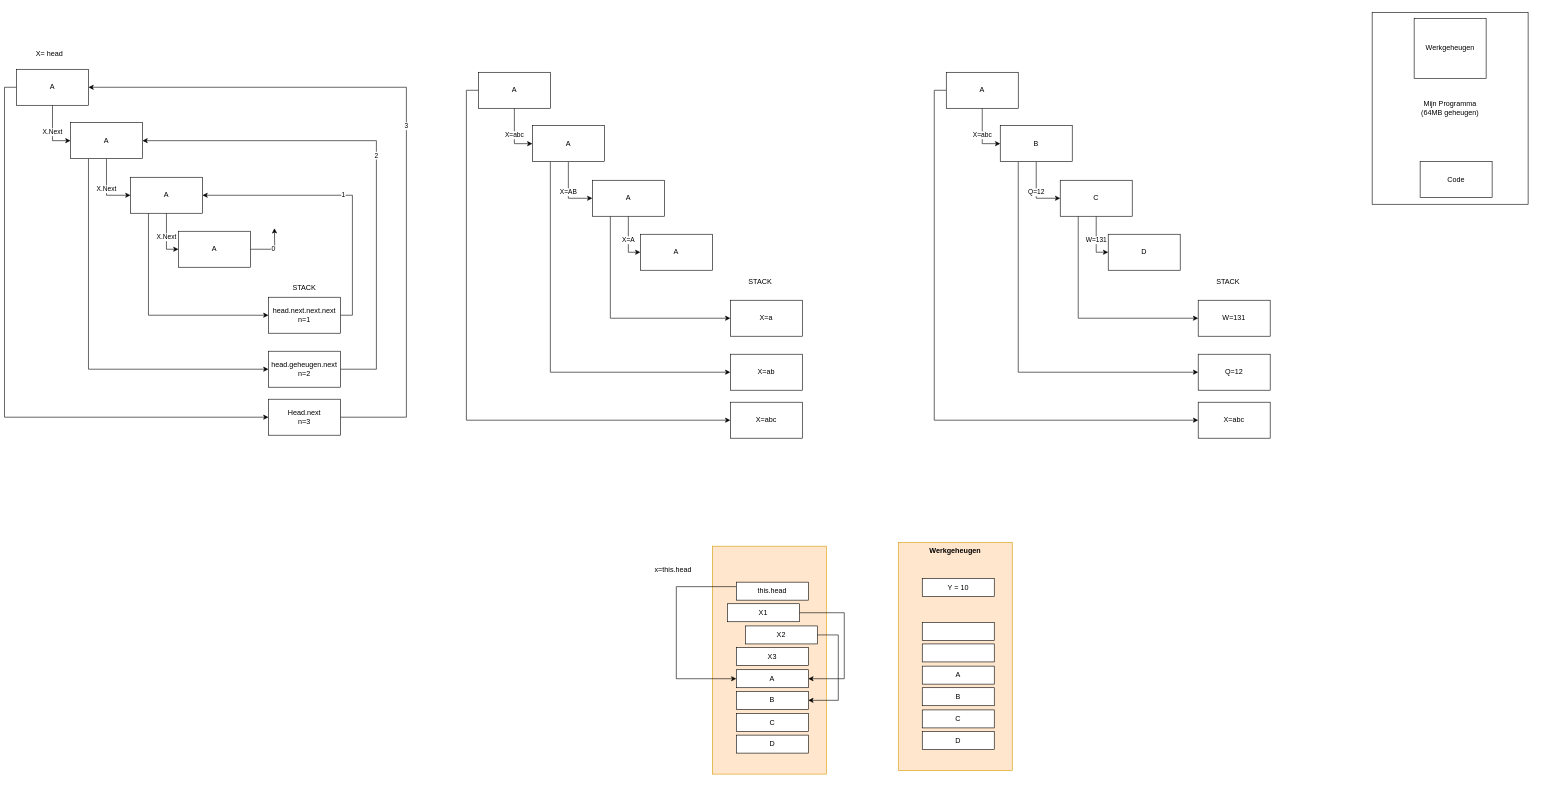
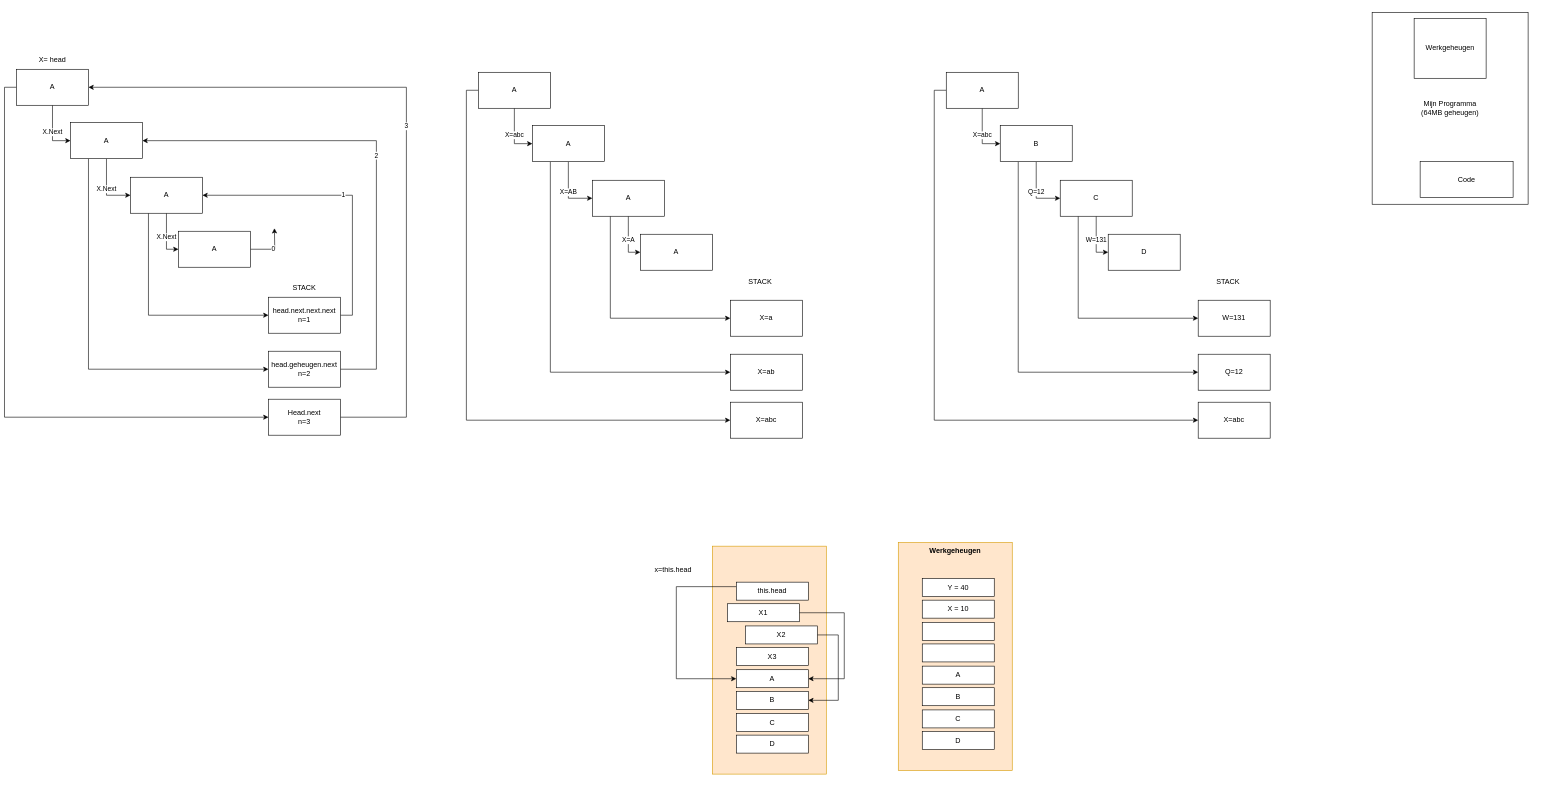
node "X= head": moved (50, 54) -> (53, 60)
node "Code": size 72x36 -> 93x36
node "Y = 10": label "Y = 10" -> "Y = 40"
node "X = 10": added
